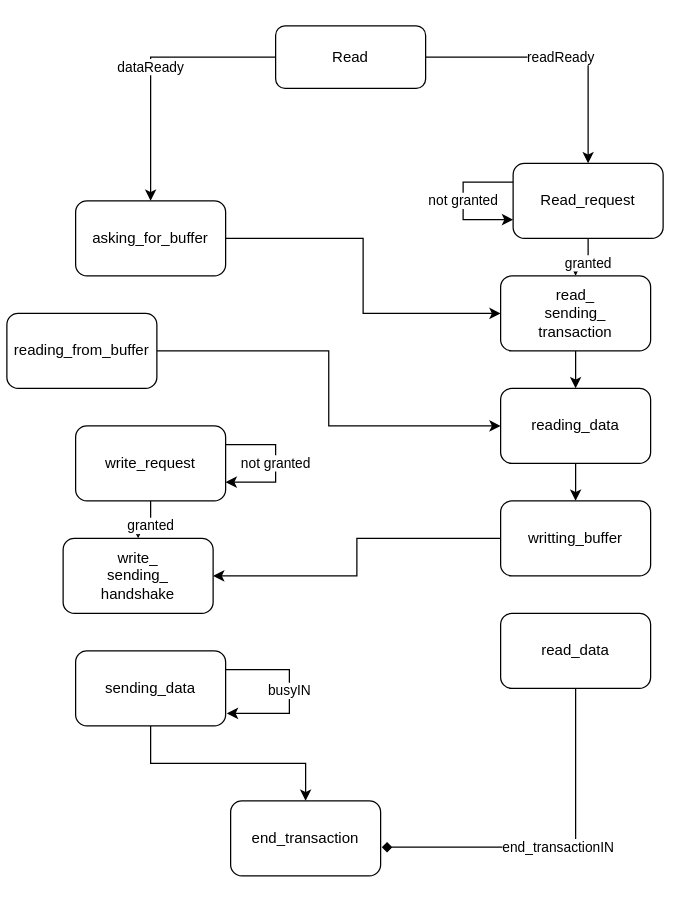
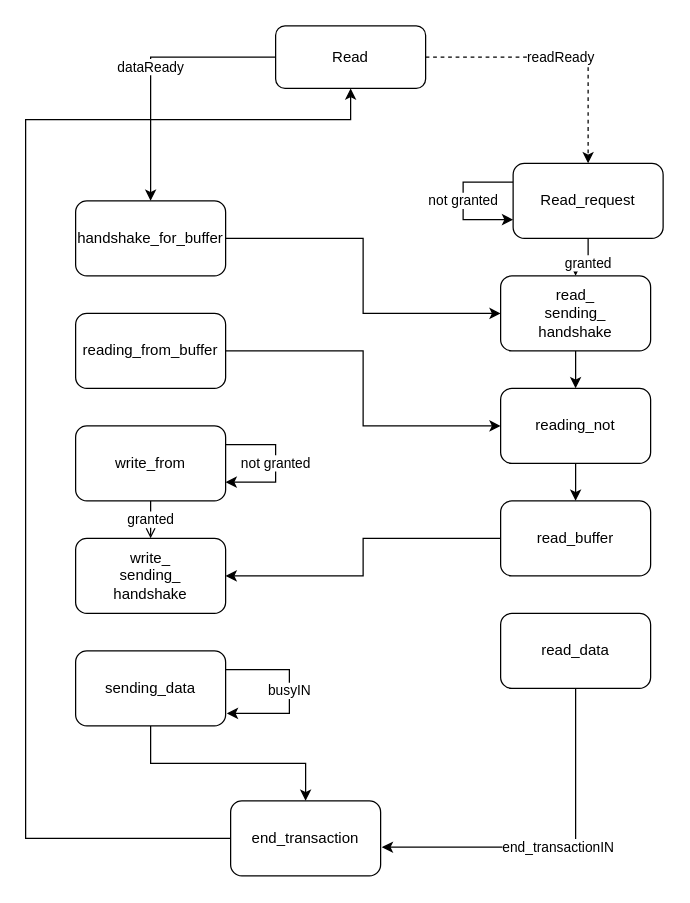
edge "Read" -> "Read_request": style solid -> dashed
node "asking_for_buffer": label "asking_for_buffer" -> "handshake_for_buffer"
node "read_ sending_ transaction": label "read_ sending_ transaction" -> "read_ sending_ handshake"
node "reading_from_buffer": moved (82, 351) -> (151, 351)
edge "end_transaction" -> "Read": added
node "reading_data": label "reading_data" -> "reading_not"
node "write_request": label "write_request" -> "write_from"
node "writting_buffer": label "writting_buffer" -> "read_buffer"
node "write_ sending_ handshake": moved (138, 576) -> (151, 576)
edge "read_data" -> "end_transaction": arrowhead diamond -> classic
